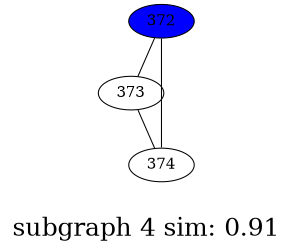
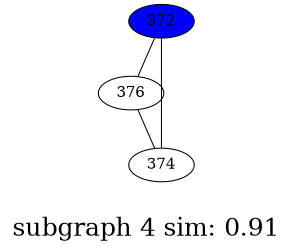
node "373": label "373" -> "376"
